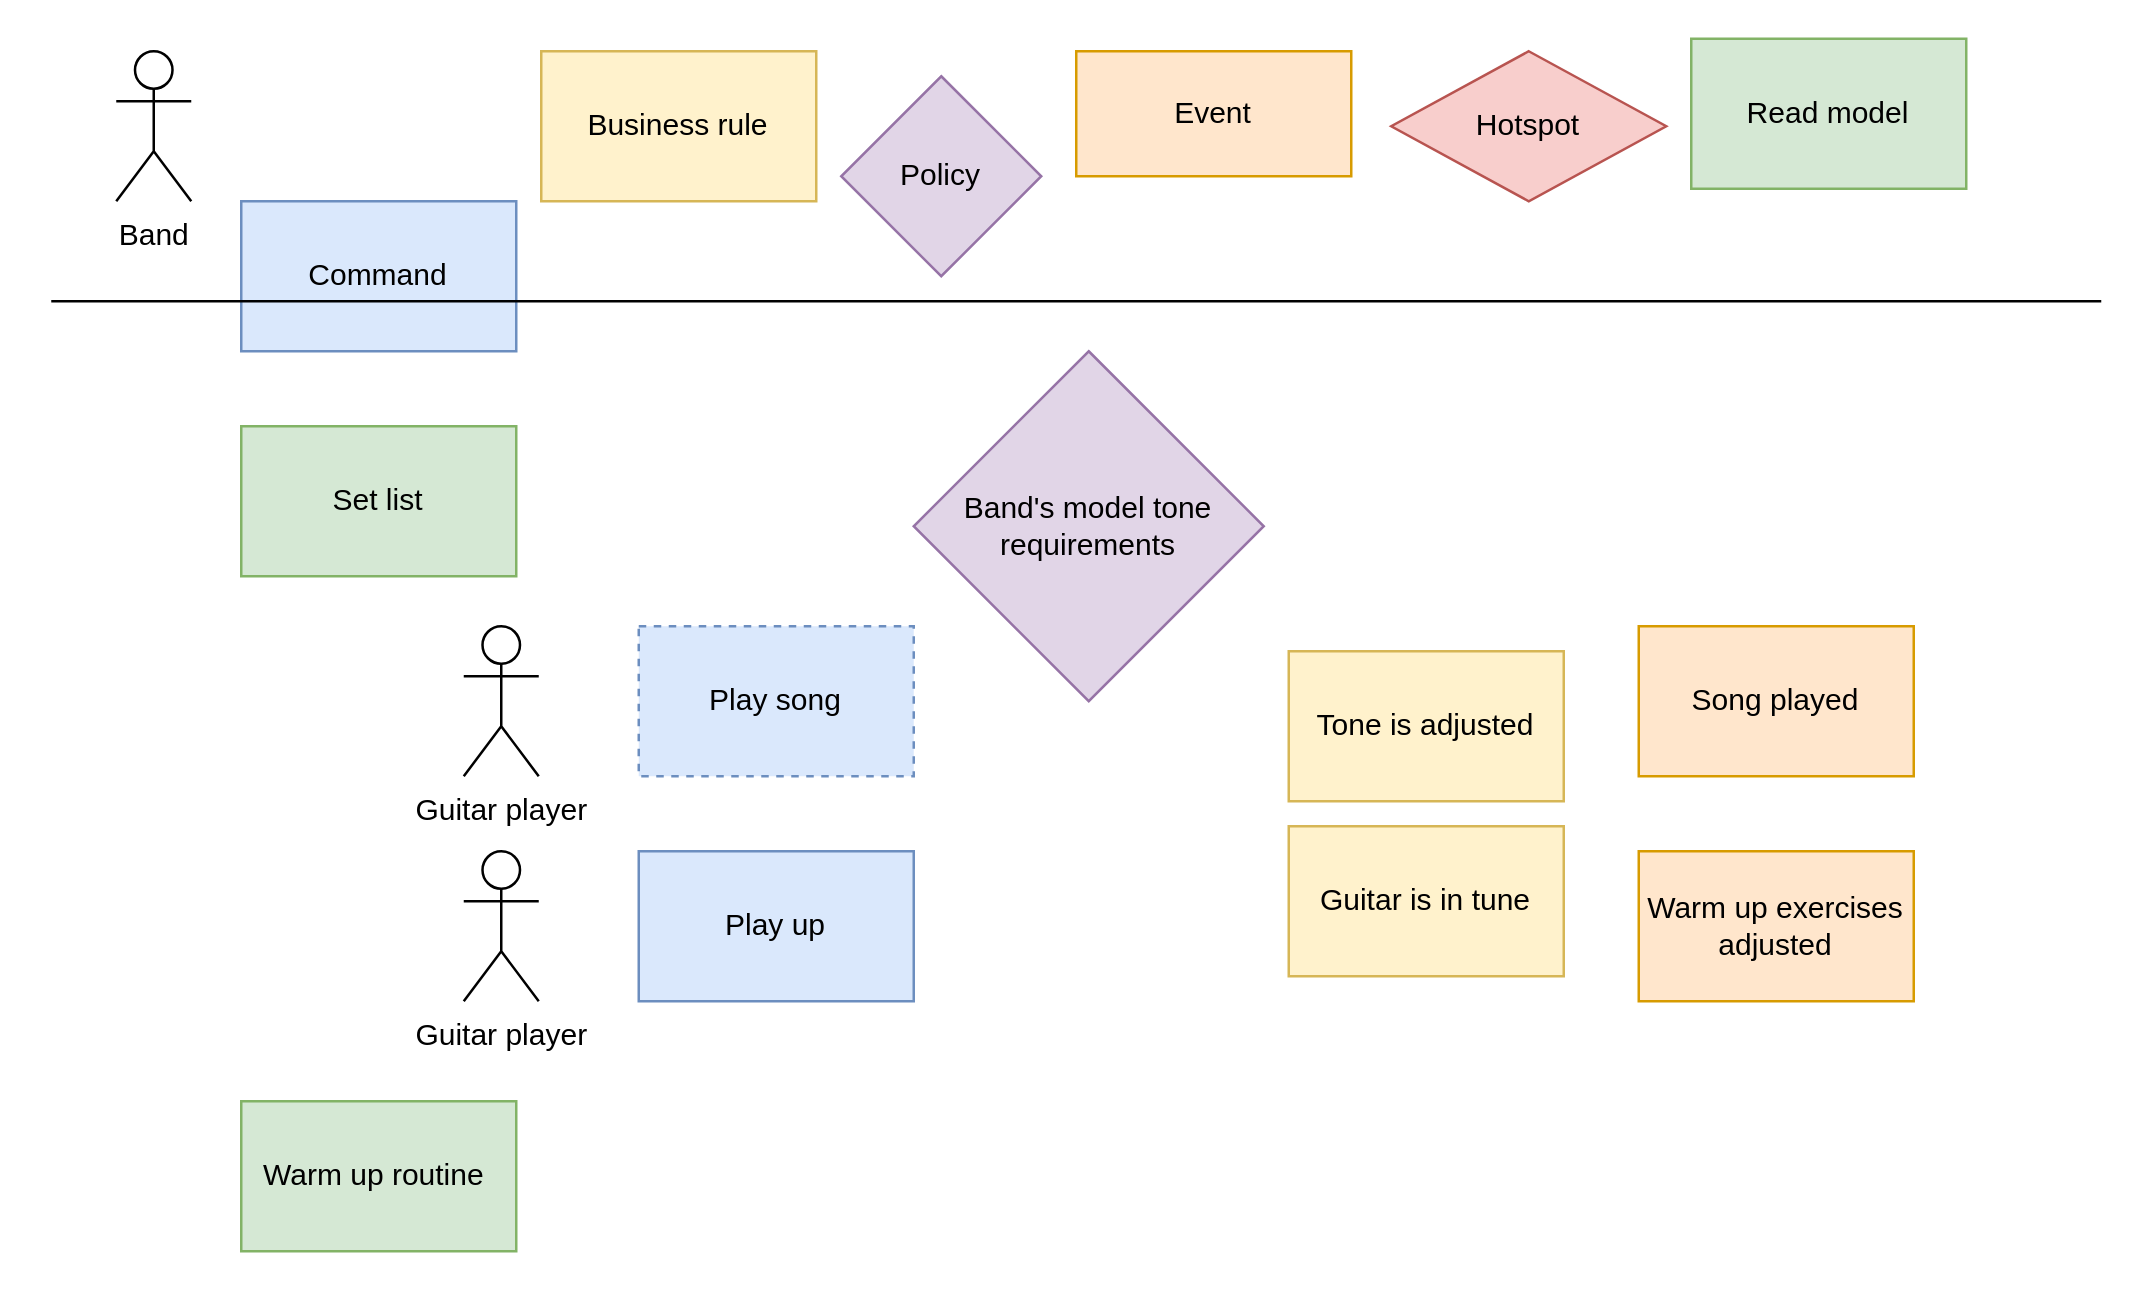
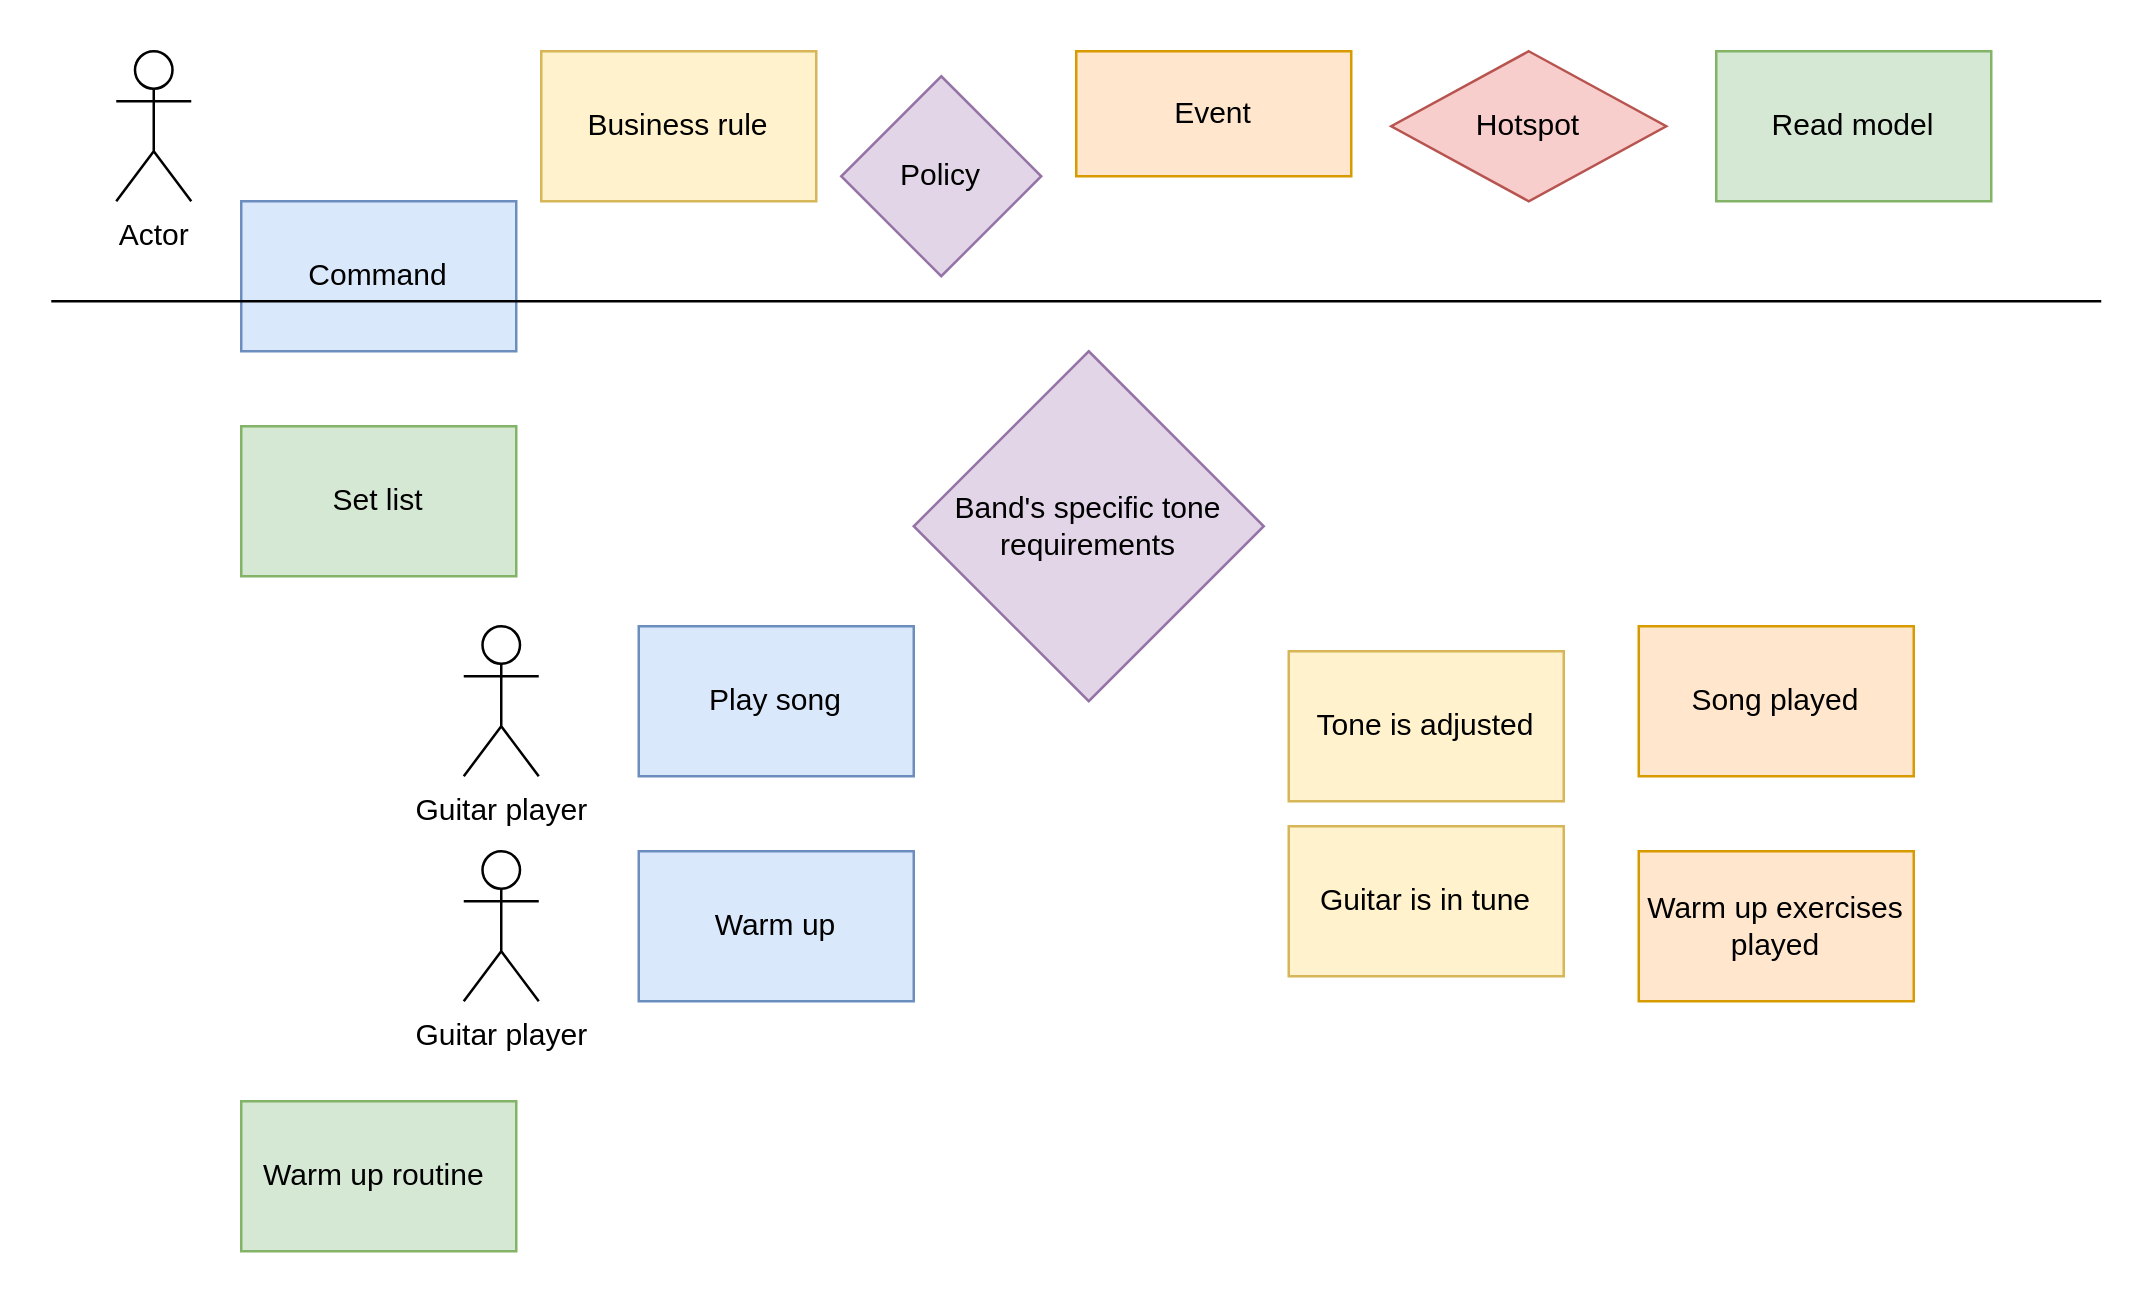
node "Read model": moved (1829, 114) -> (1854, 126)
node "Band": label "Band" -> "Actor"
node "Band's model tone requirements": label "Band's model tone requirements" -> "Band's specific tone requirements"
node "Play song": style dashed -> solid
node "Play up": label "Play up" -> "Warm up"
node "Warm up exercises adjusted": label "Warm up exercises adjusted" -> "Warm up exercises played"
